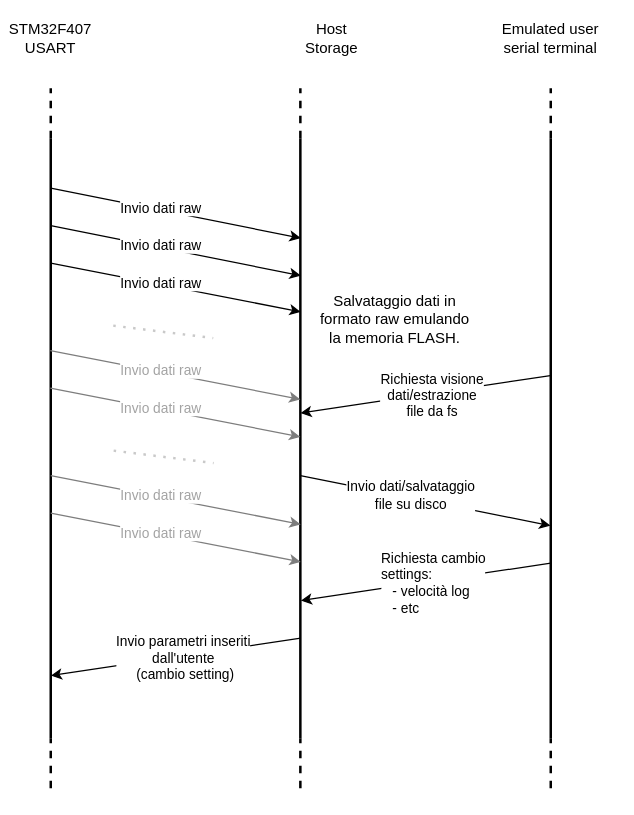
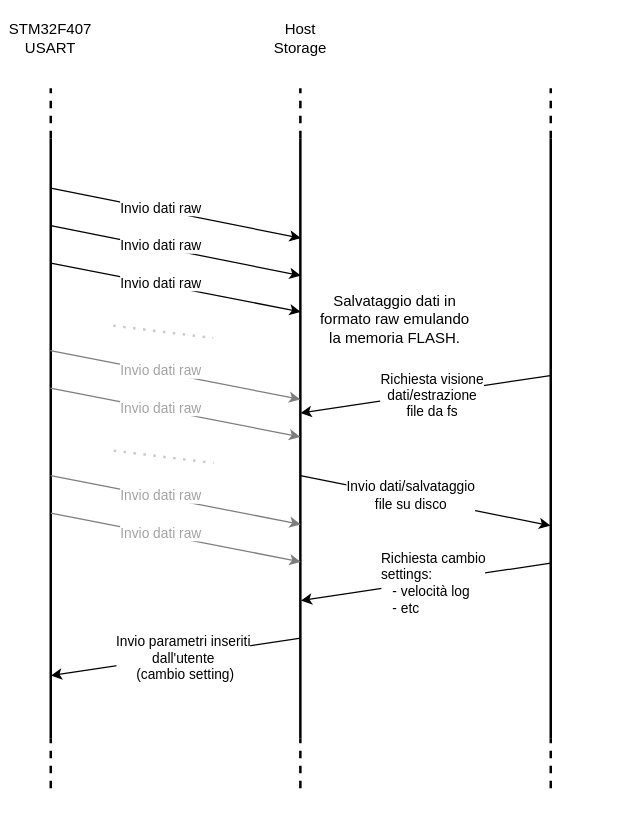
node "Host Storage": moved (331, 38) -> (300, 38)
node "Emulated user serial terminal": removed
